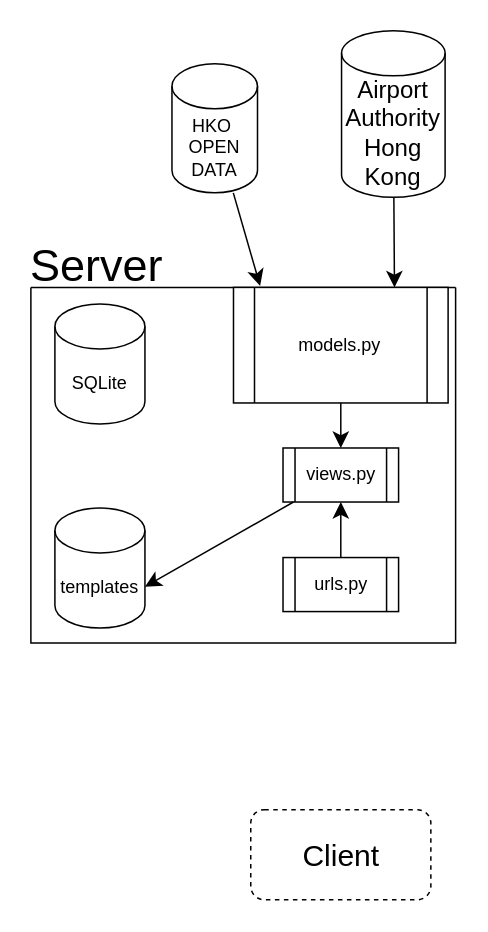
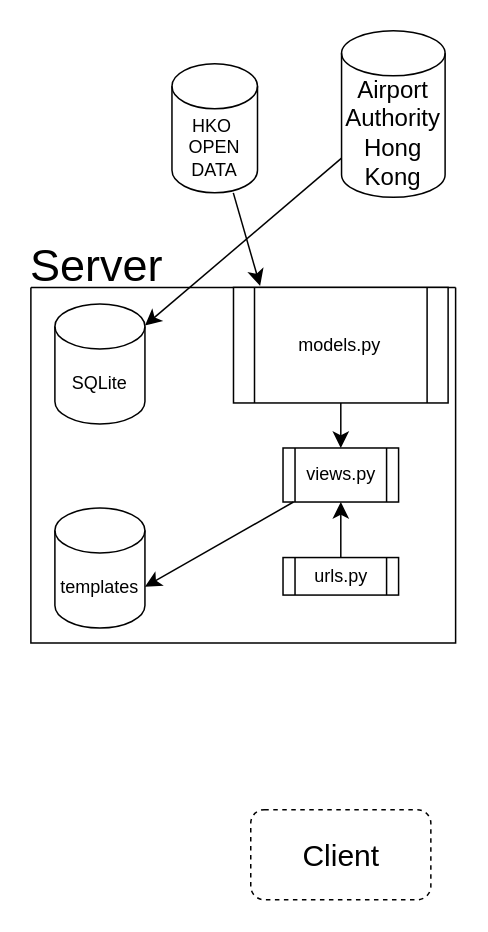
edge "Airport Authority Hong Kong" -> "models.py": now "Airport Authority Hong Kong" -> "SQLite"
node "urls.py": size 116x54 -> 116x38
